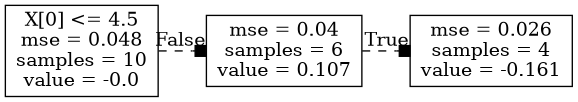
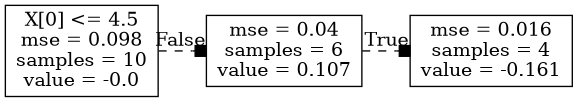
node "X[0] <= 4.5 mse = 0.048 samples = 10 value = -0.0": label "X[0] <= 4.5 mse = 0.048 samples = 10 value = -0.0" -> "X[0] <= 4.5 mse = 0.098 samples = 10 value = -0.0"
node "mse = 0.026 samples = 4 value = -0.161": label "mse = 0.026 samples = 4 value = -0.161" -> "mse = 0.016 samples = 4 value = -0.161"
